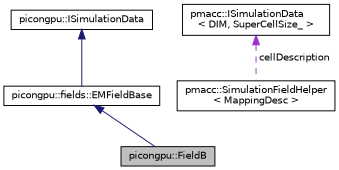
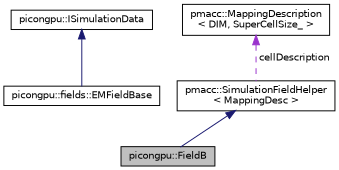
node "pmacc::ISimulationData < DIM, SuperCellSize_ >": label "pmacc::ISimulationData < DIM, SuperCellSize_ >" -> "pmacc::MappingDescription < DIM, SuperCellSize_ >"
edge "picongpu::FieldB" -> "picongpu::fields::EMFieldBase": now "picongpu::FieldB" -> "pmacc::SimulationFieldHelper < MappingDesc >"
